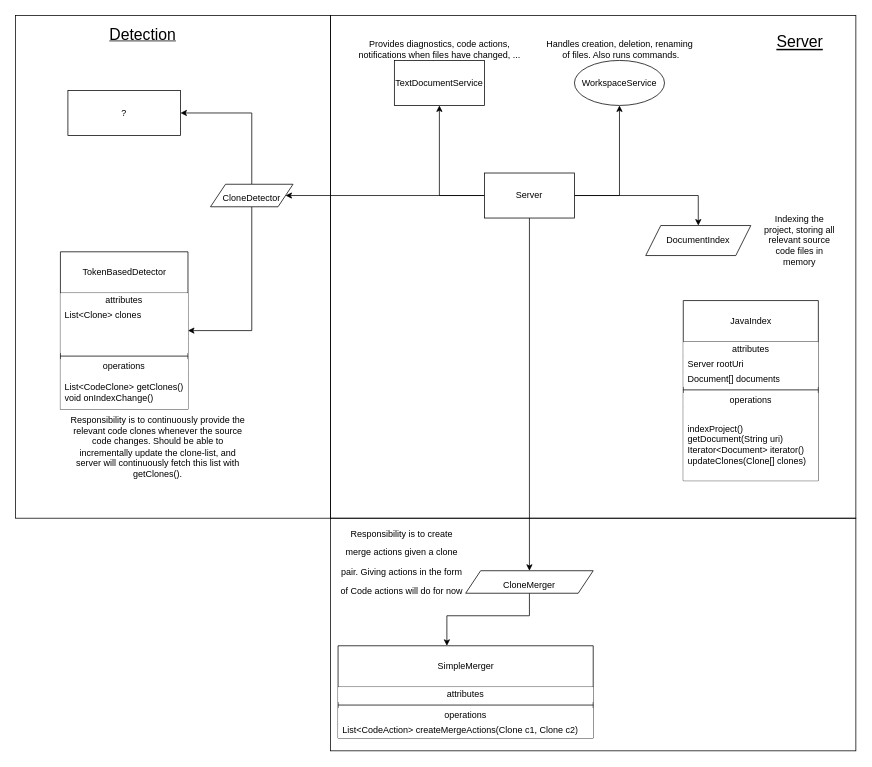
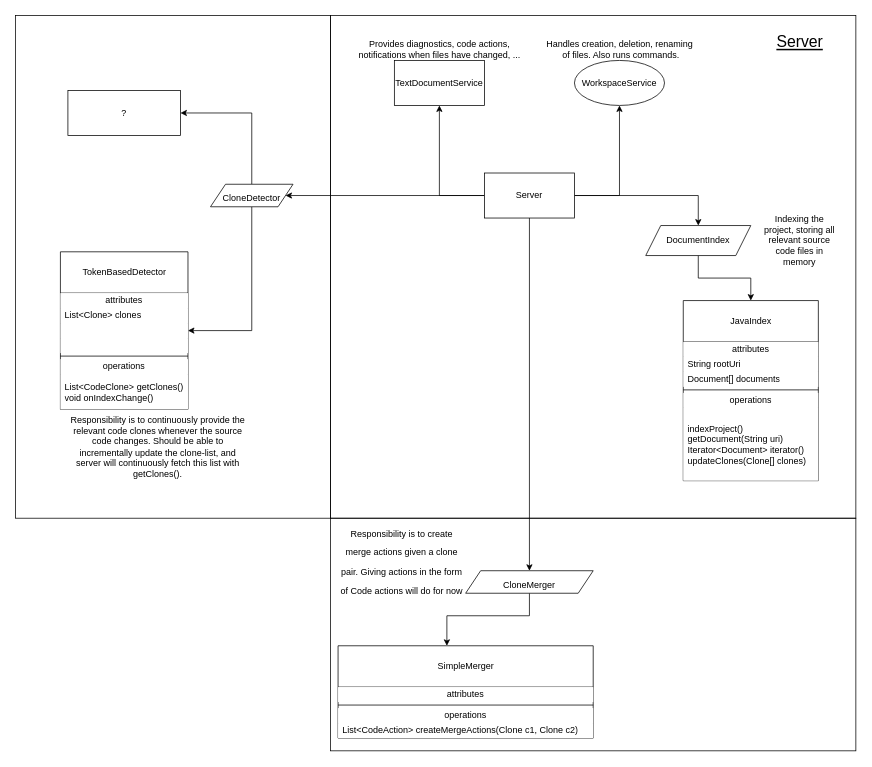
node "Detection": removed
edge "DocumentIndex" -> "JavaIndex": added
node "Server rootUri": label "Server rootUri" -> "String rootUri"
